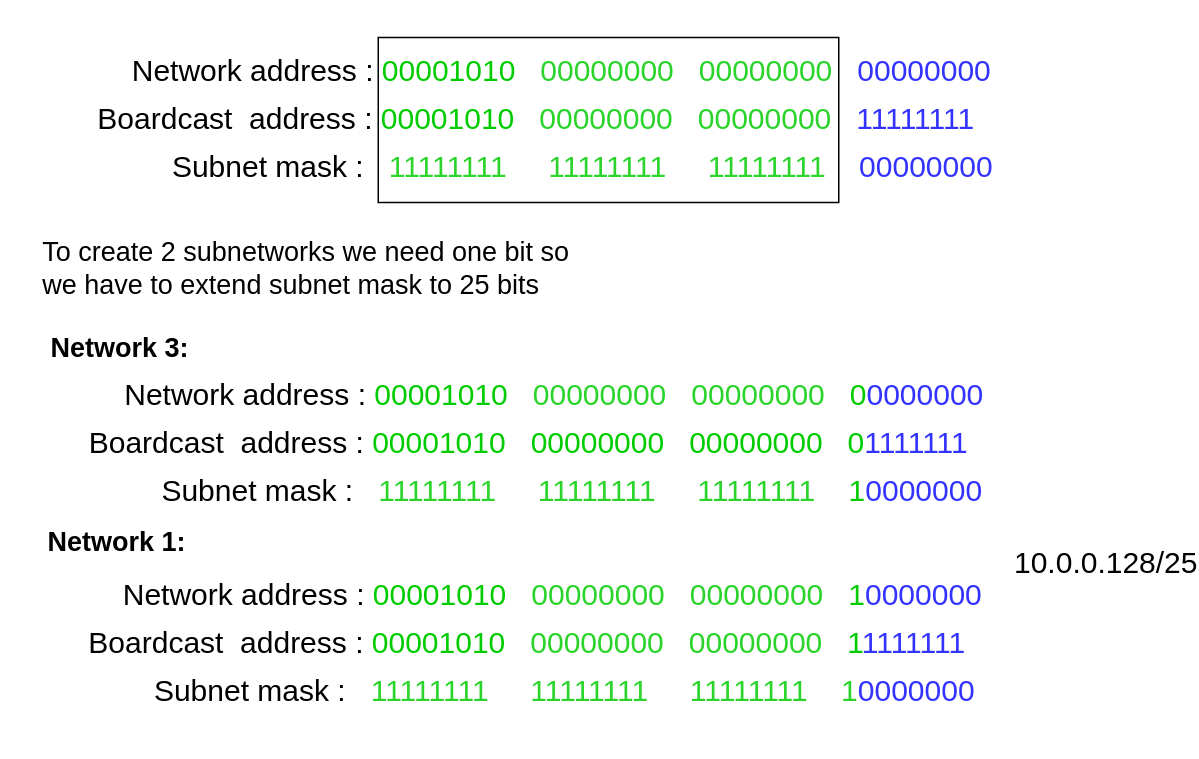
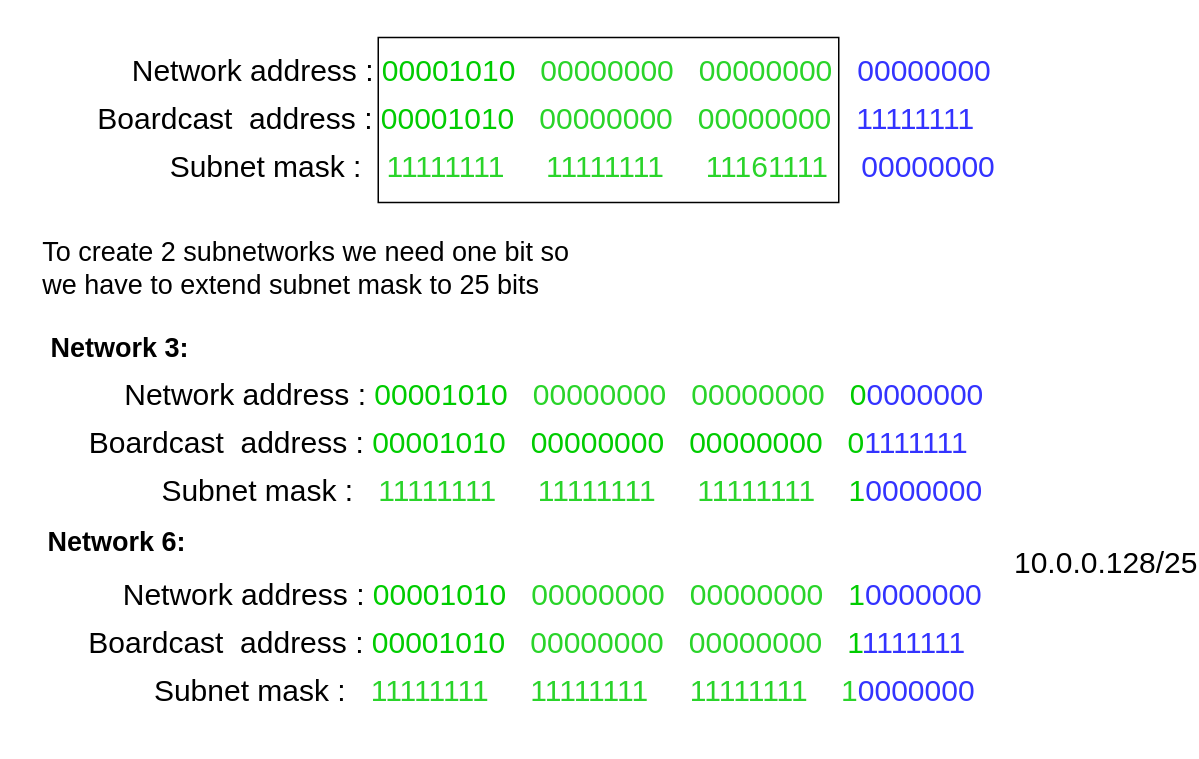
node "Subnet mask : 11111111 11111111 11111111 00000000": label "Subnet mask : 11111111 11111111 11111111 00000000" -> "Subnet mask : 11111111 11111111 11161111 00000000"
node "Network 1:": label "Network 1:" -> "Network 6:"
